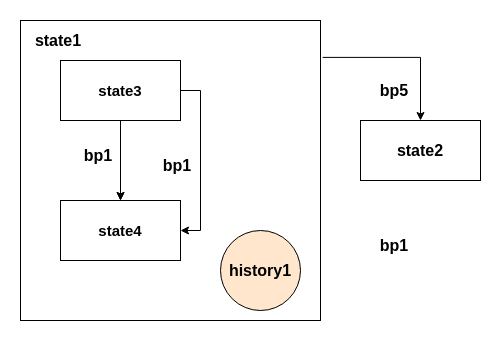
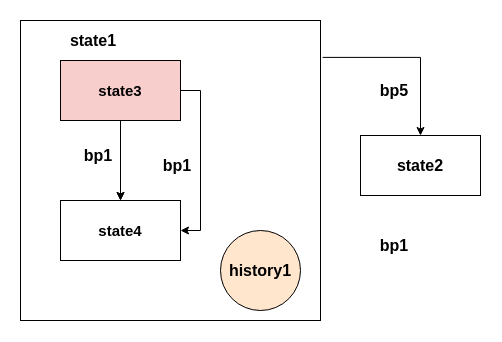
node "state1": moved (59, 41) -> (94, 41)
node "state3": fillcolor #ffffff -> #f8cecc
node "state2": moved (421, 151) -> (421, 166)
